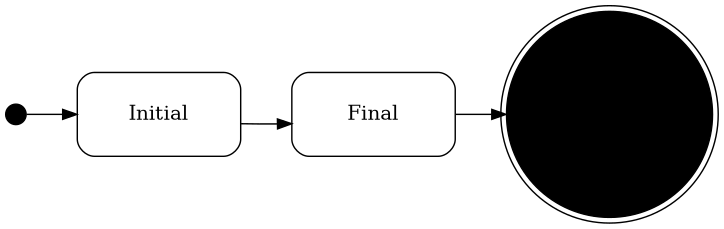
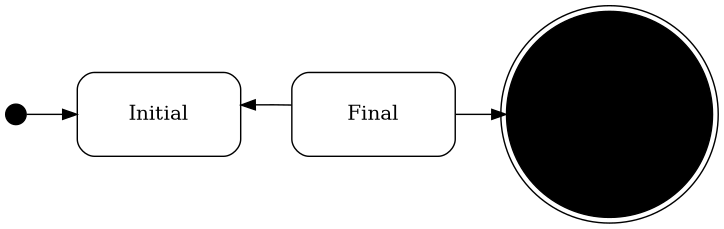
edge "Initial" -> "Final": reversed
